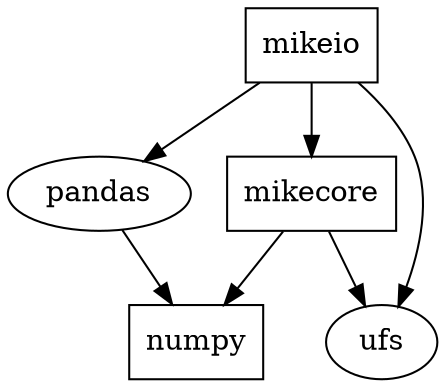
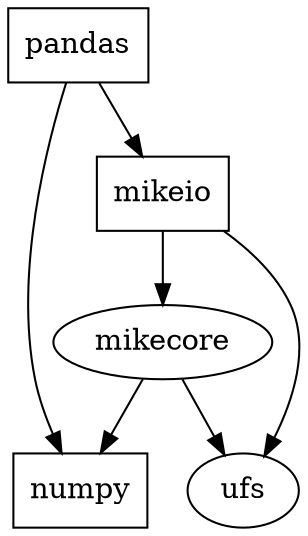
edge "mikeio" -> "pandas": reversed
node "pandas": shape ellipse -> box
node "mikecore": shape box -> ellipse
